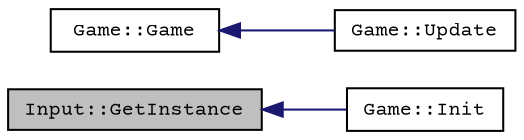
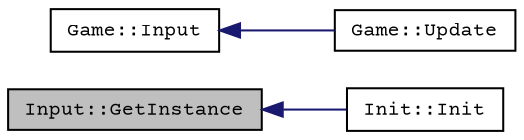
node "Game::Game": label "Game::Game" -> "Game::Input"
node "Game::Init": label "Game::Init" -> "Init::Init"
